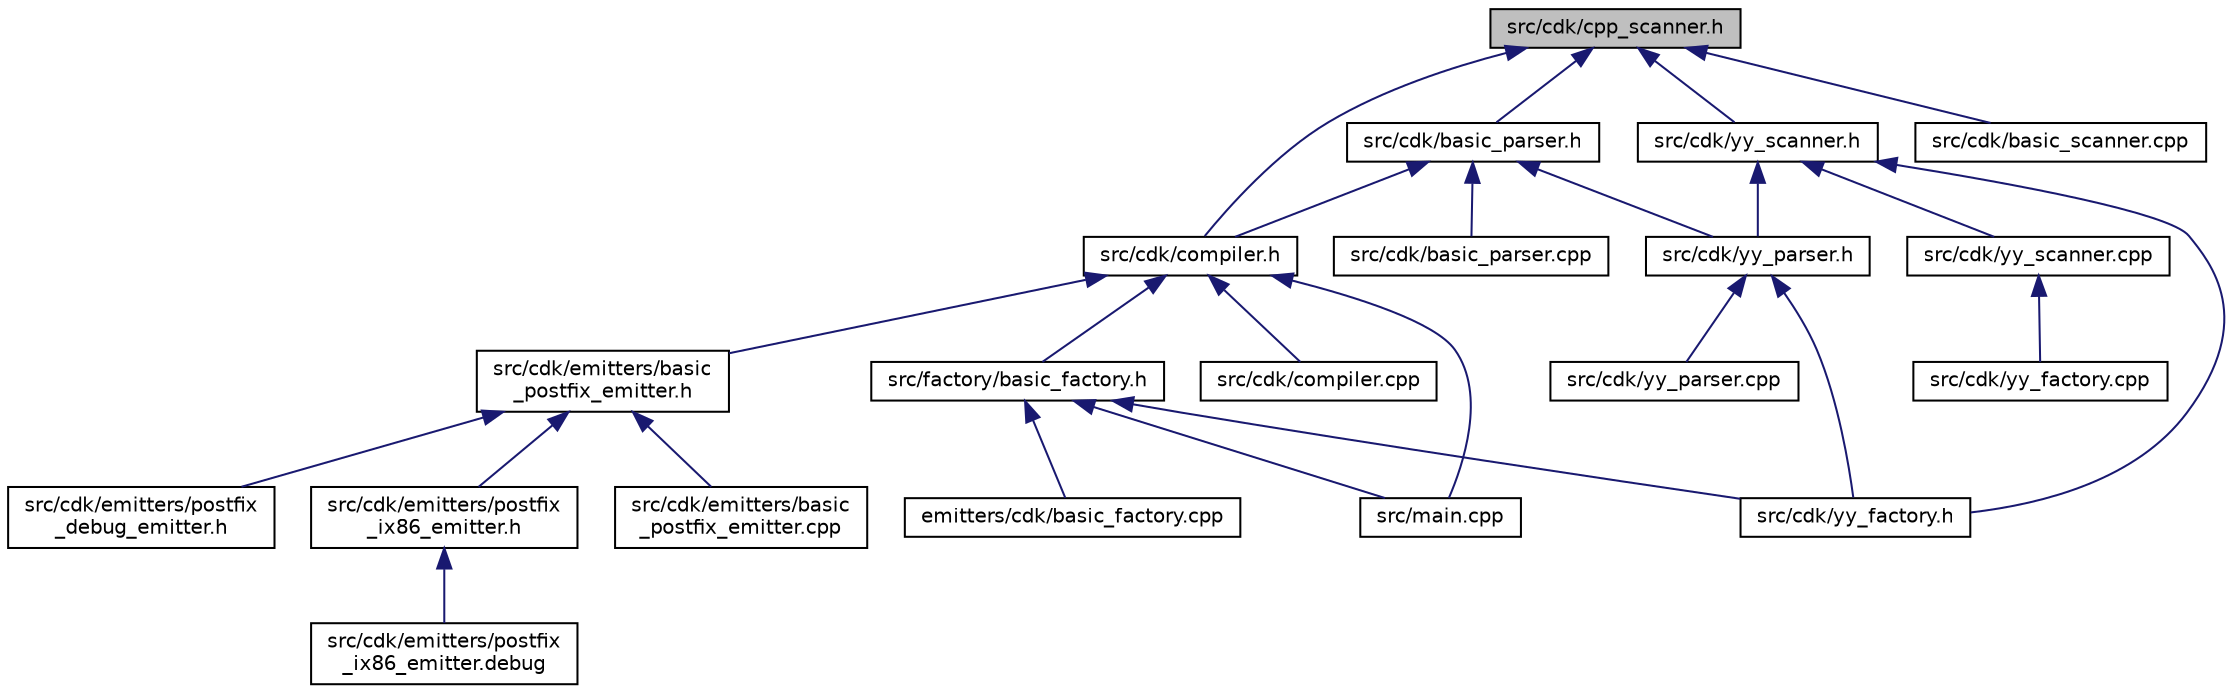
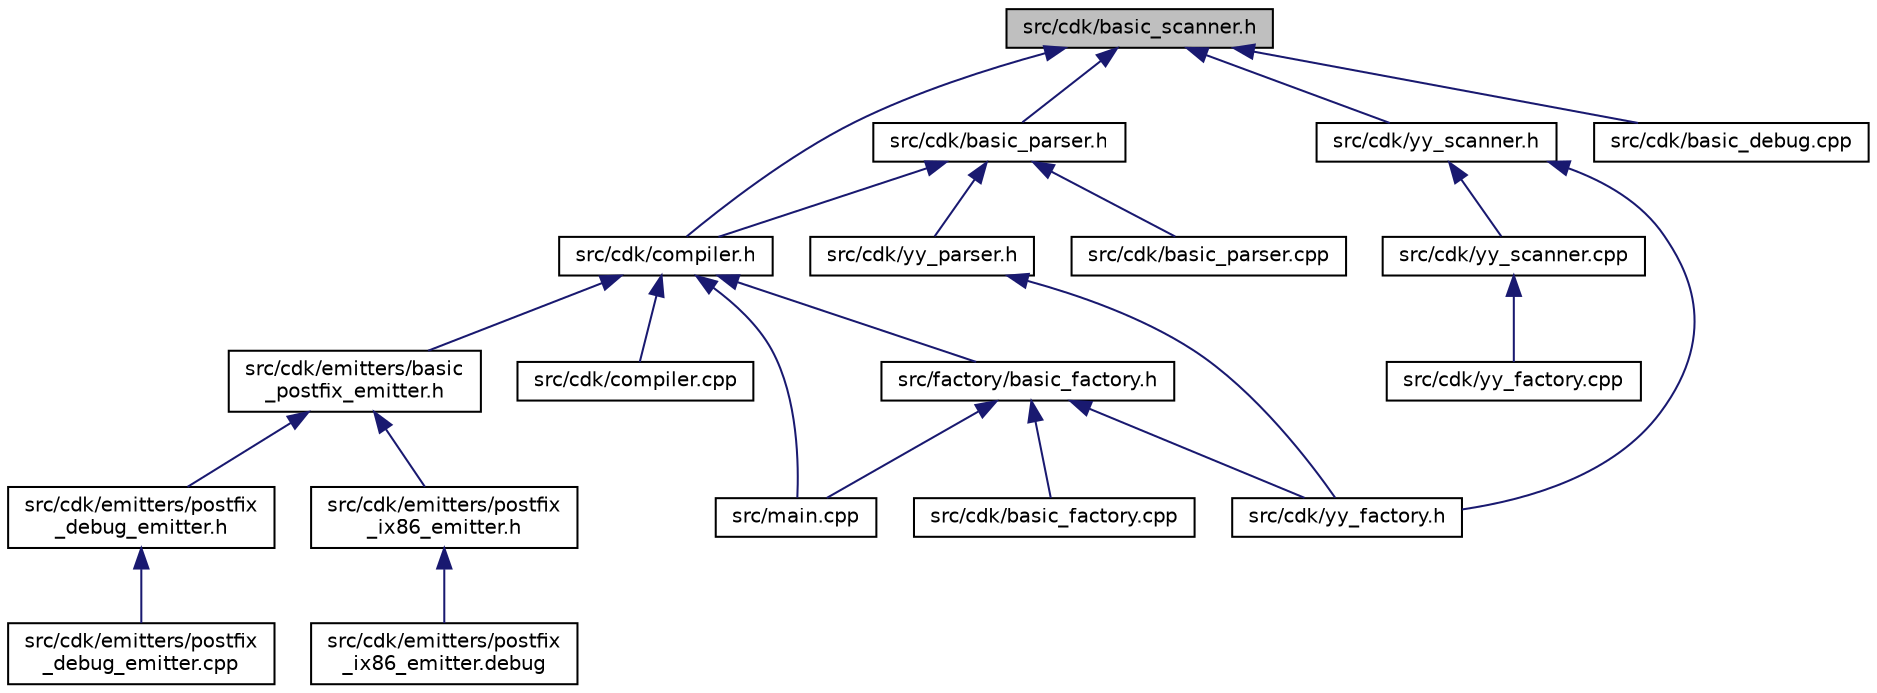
node "src/cdk/cpp_scanner.h": label "src/cdk/cpp_scanner.h" -> "src/cdk/basic_scanner.h"
node "src/cdk/basic_scanner.cpp": label "src/cdk/basic_scanner.cpp" -> "src/cdk/basic_debug.cpp"
edge "src/cdk/yy_parser.h" -> "src/cdk/yy_scanner.h": removed
node "src/cdk/yy_parser.cpp": removed
node "src/cdk/emitters/basic _postfix_emitter.cpp": removed
node "emitters/cdk/basic_factory.cpp": label "emitters/cdk/basic_factory.cpp" -> "src/cdk/basic_factory.cpp"
node "src/cdk/emitters/postfix _debug_emitter.cpp": added
